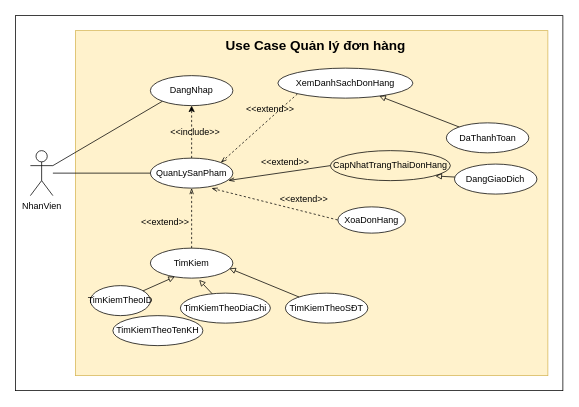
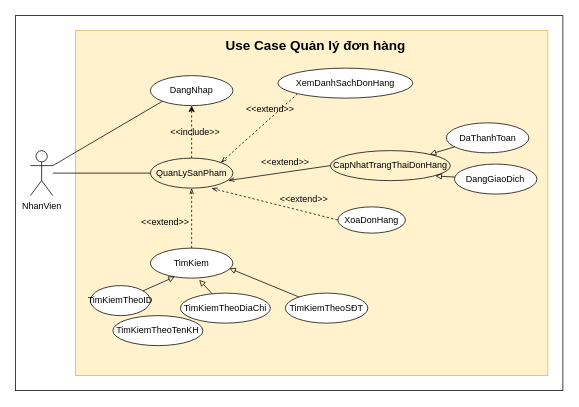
edge "DaThanhToan" -> "XemDanhSachDonHang": now "DaThanhToan" -> "CapNhatTrangThaiDonHang"
node "QuanLySanPham": fillcolor #ffffff -> #fff2cc
